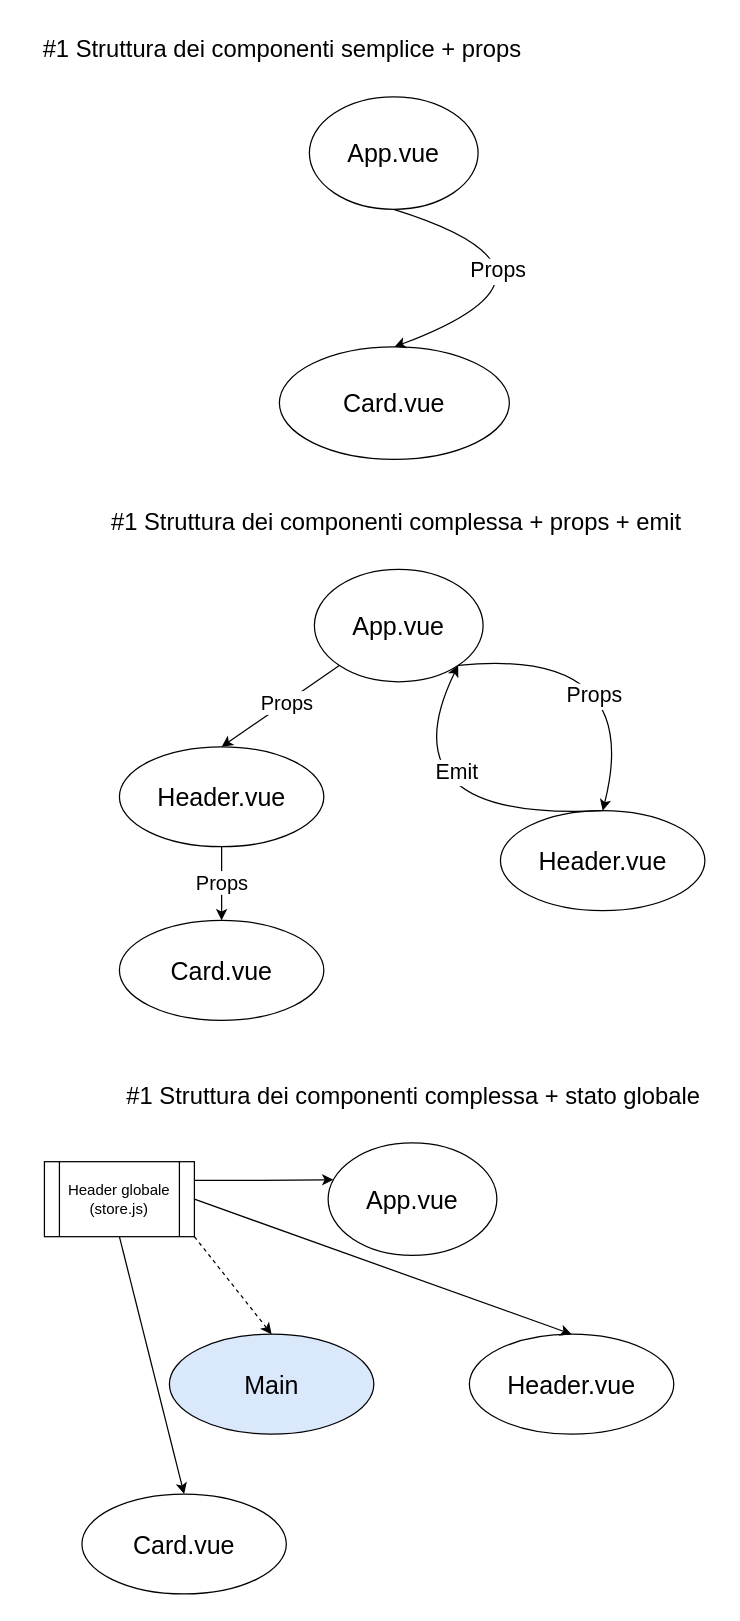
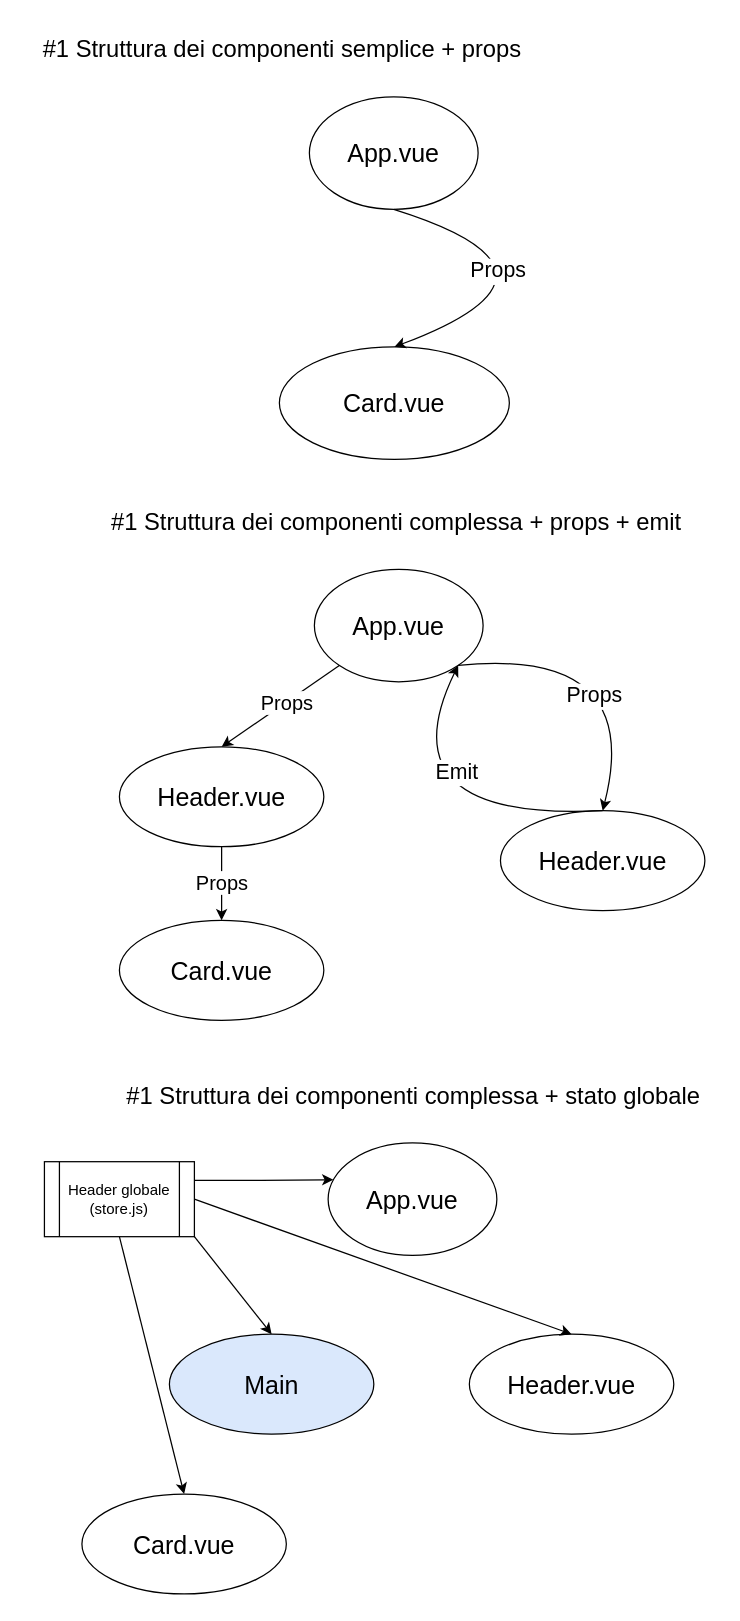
edge "Header globale (store.js)" -> "Main": style dashed -> solid
